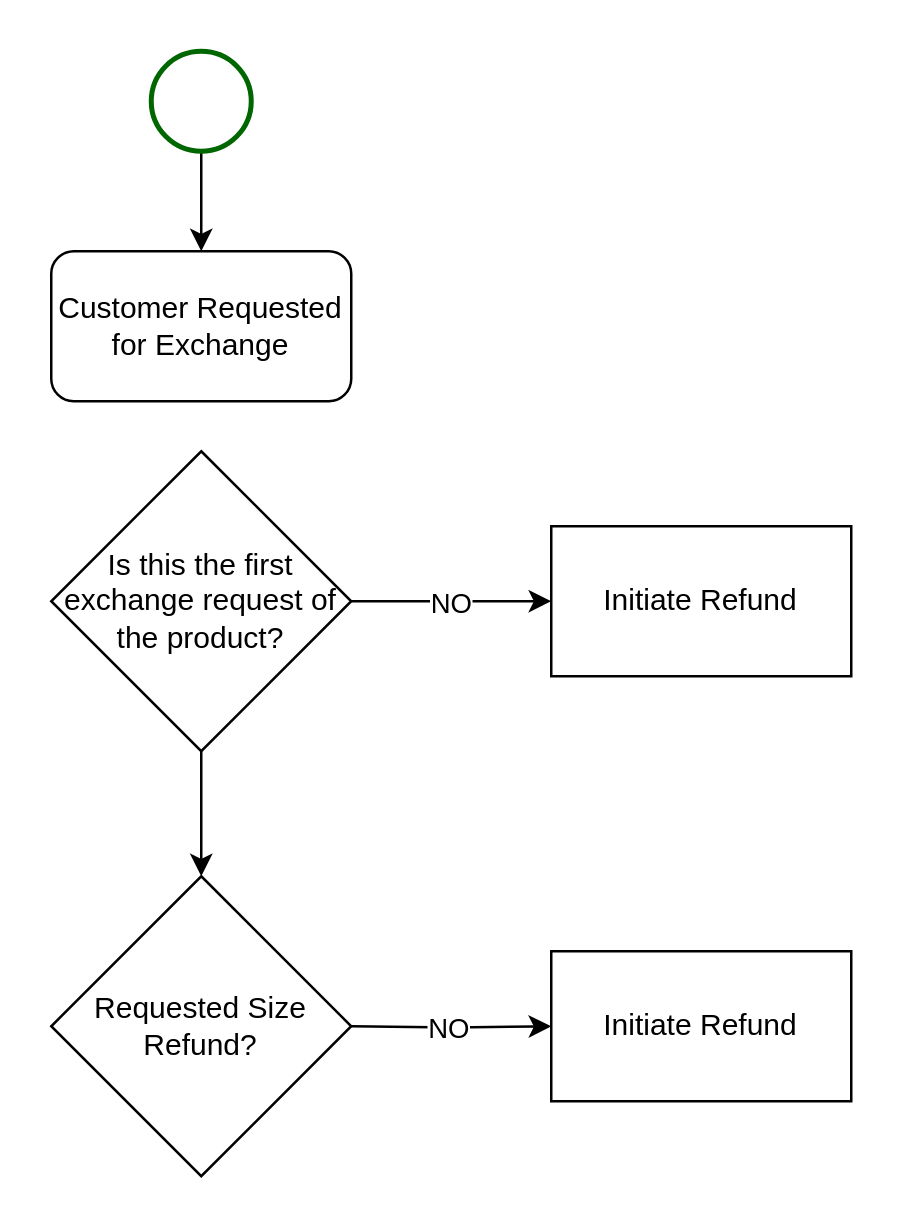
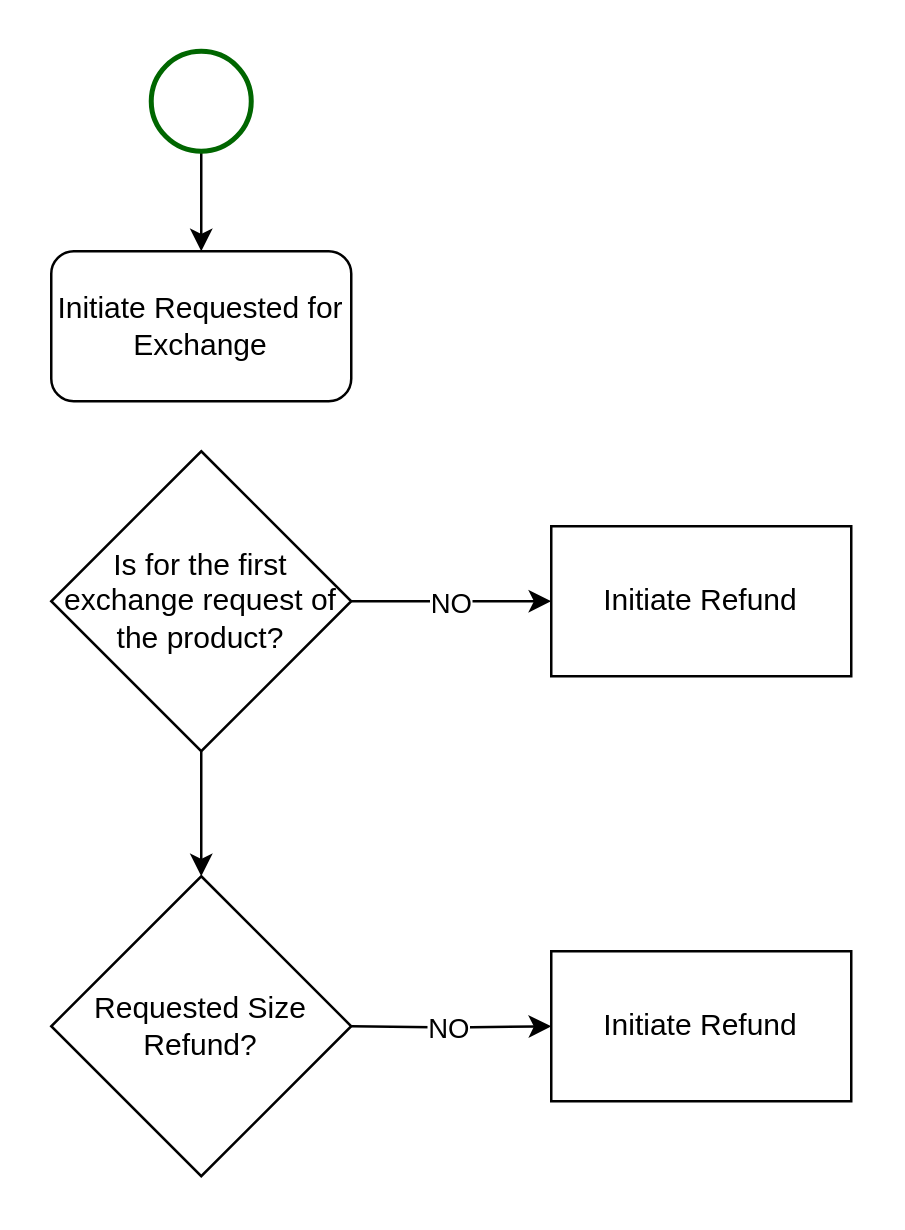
node "Customer Requested for Exchange": label "Customer Requested for Exchange" -> "Initiate Requested for Exchange"
node "Is this the first exchange request of the product?": label "Is this the first exchange request of the product?" -> "Is for the first exchange request of the product?"
